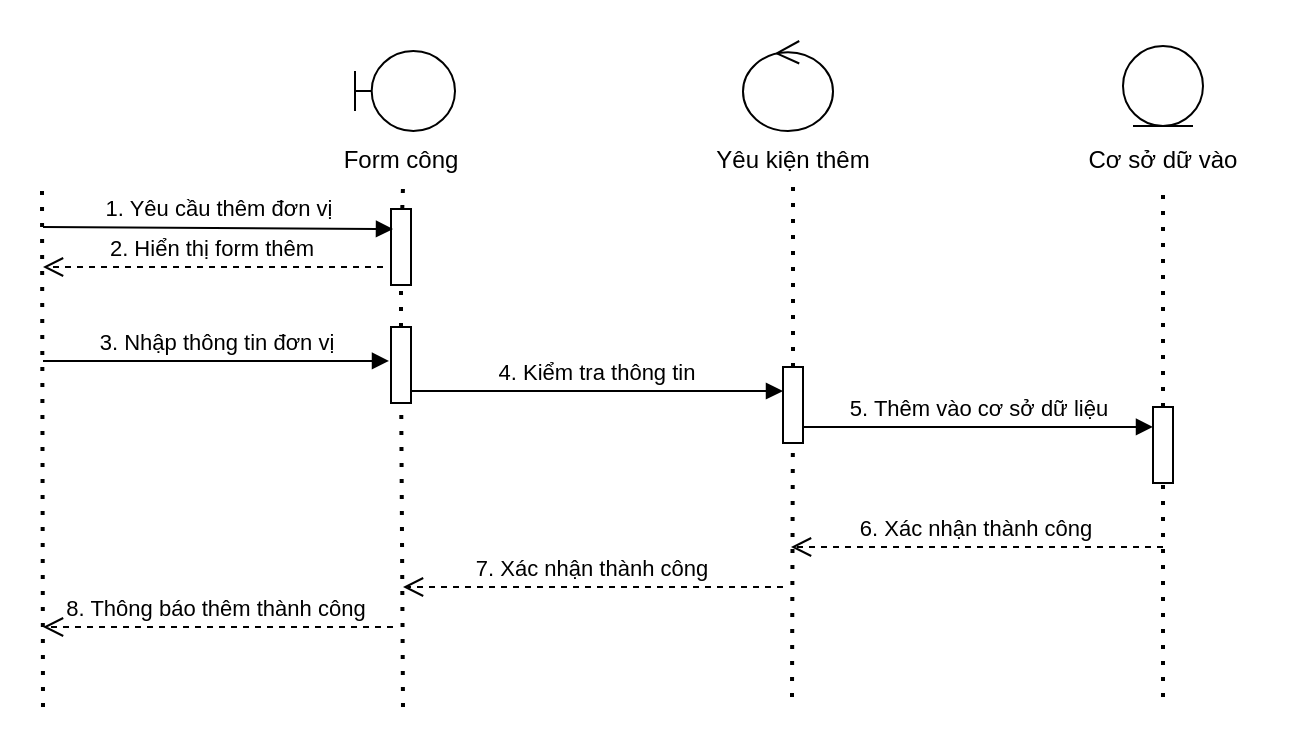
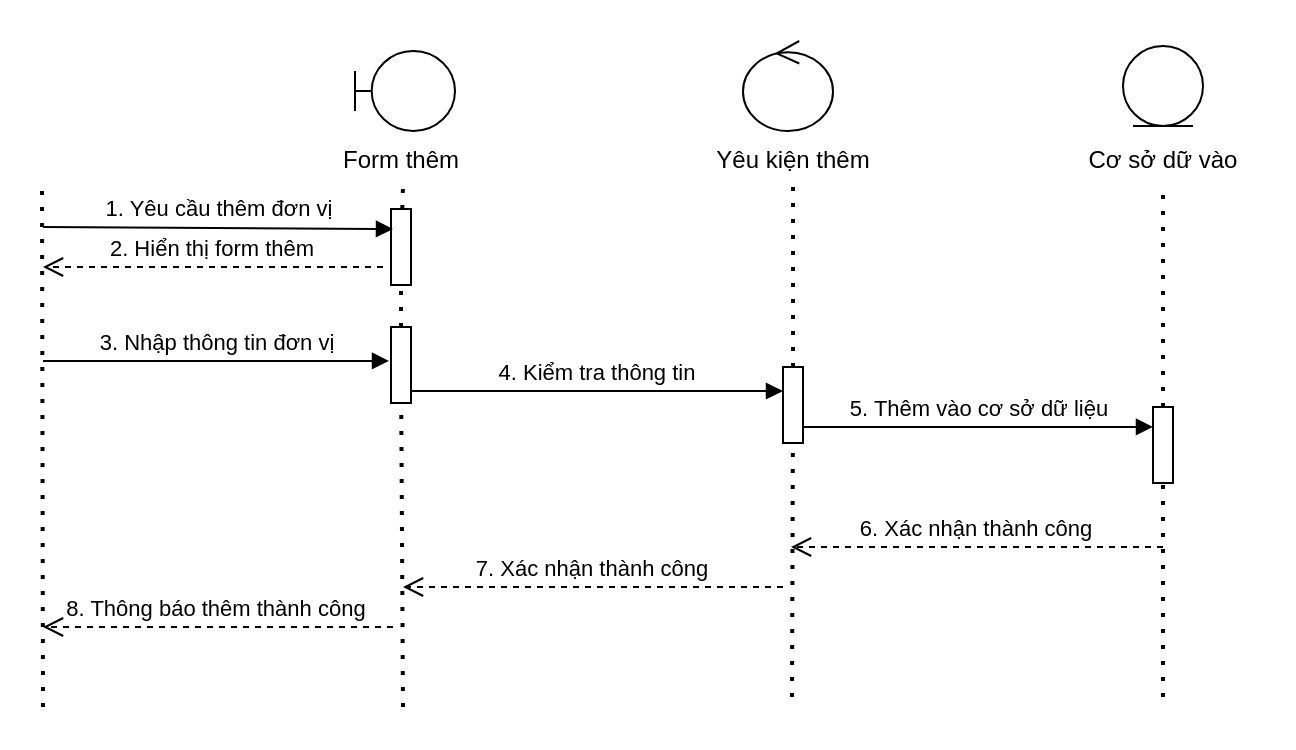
node "Form công": label "Form công" -> "Form thêm"
